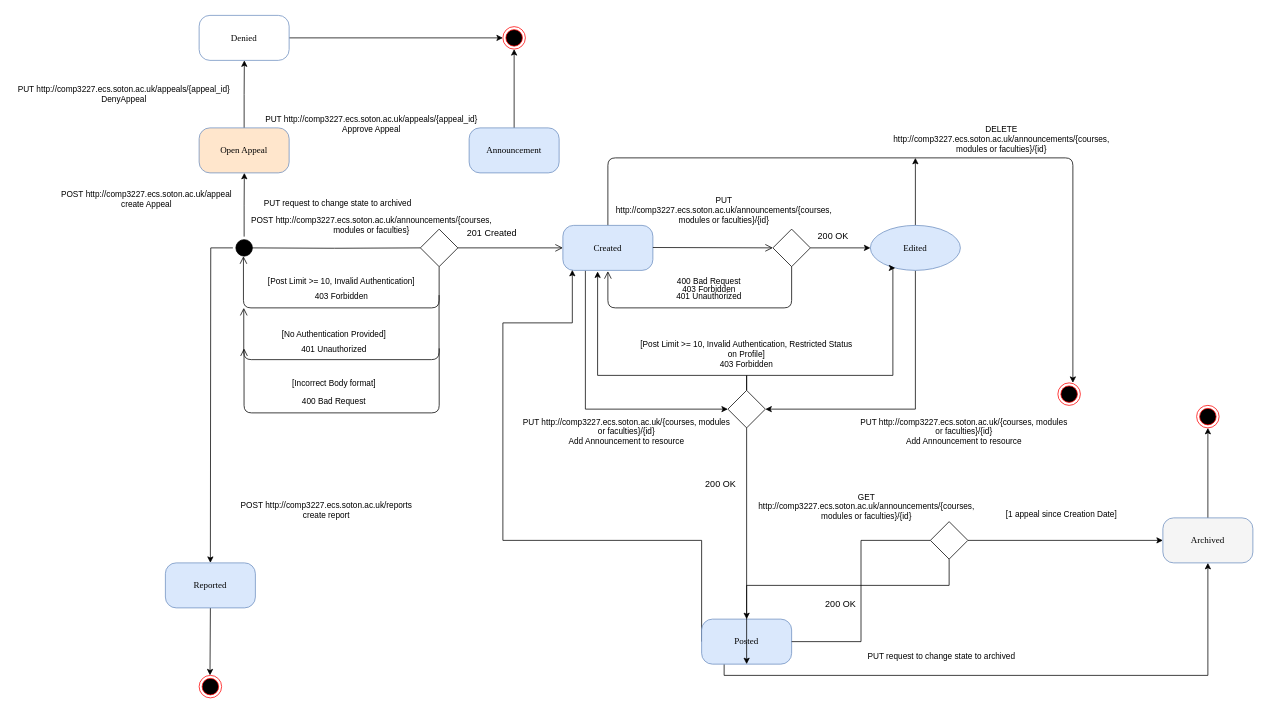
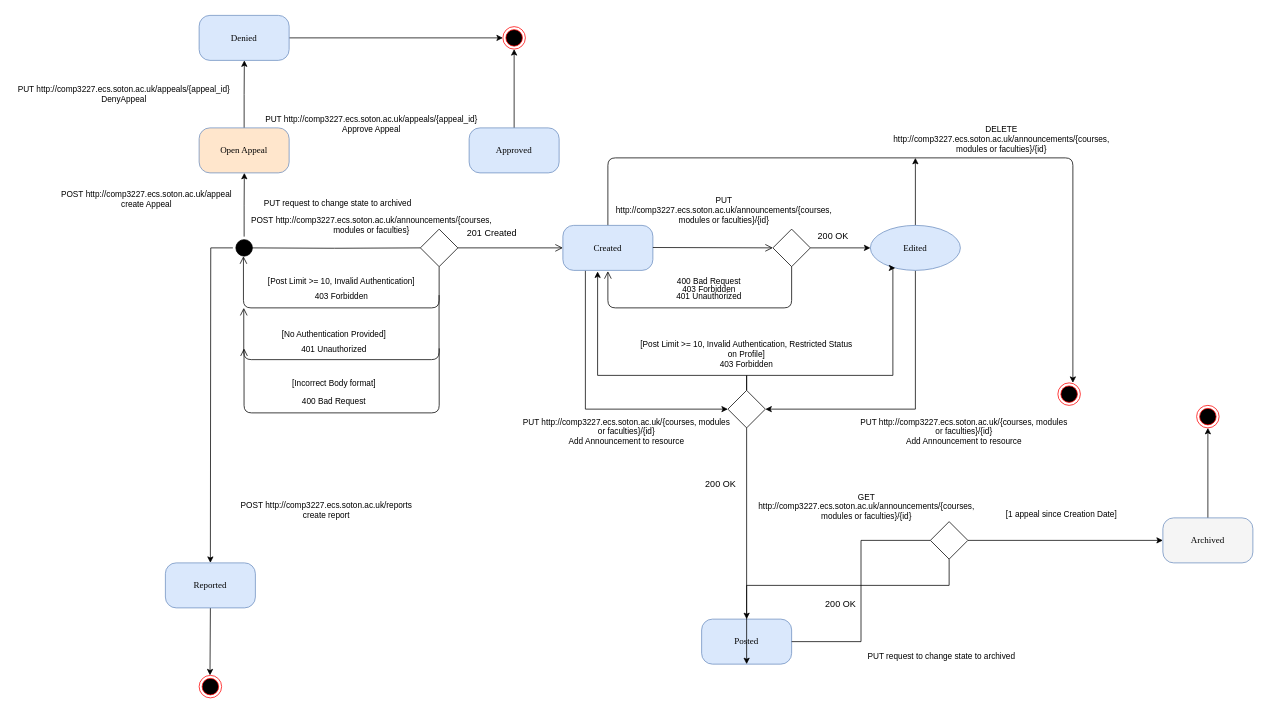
node "Denied": fillcolor #ffffff -> #dae8fc
node "Announcement": label "Announcement" -> "Approved"
edge "Posted" -> "Created": removed
edge "Posted" -> "Archived": removed
